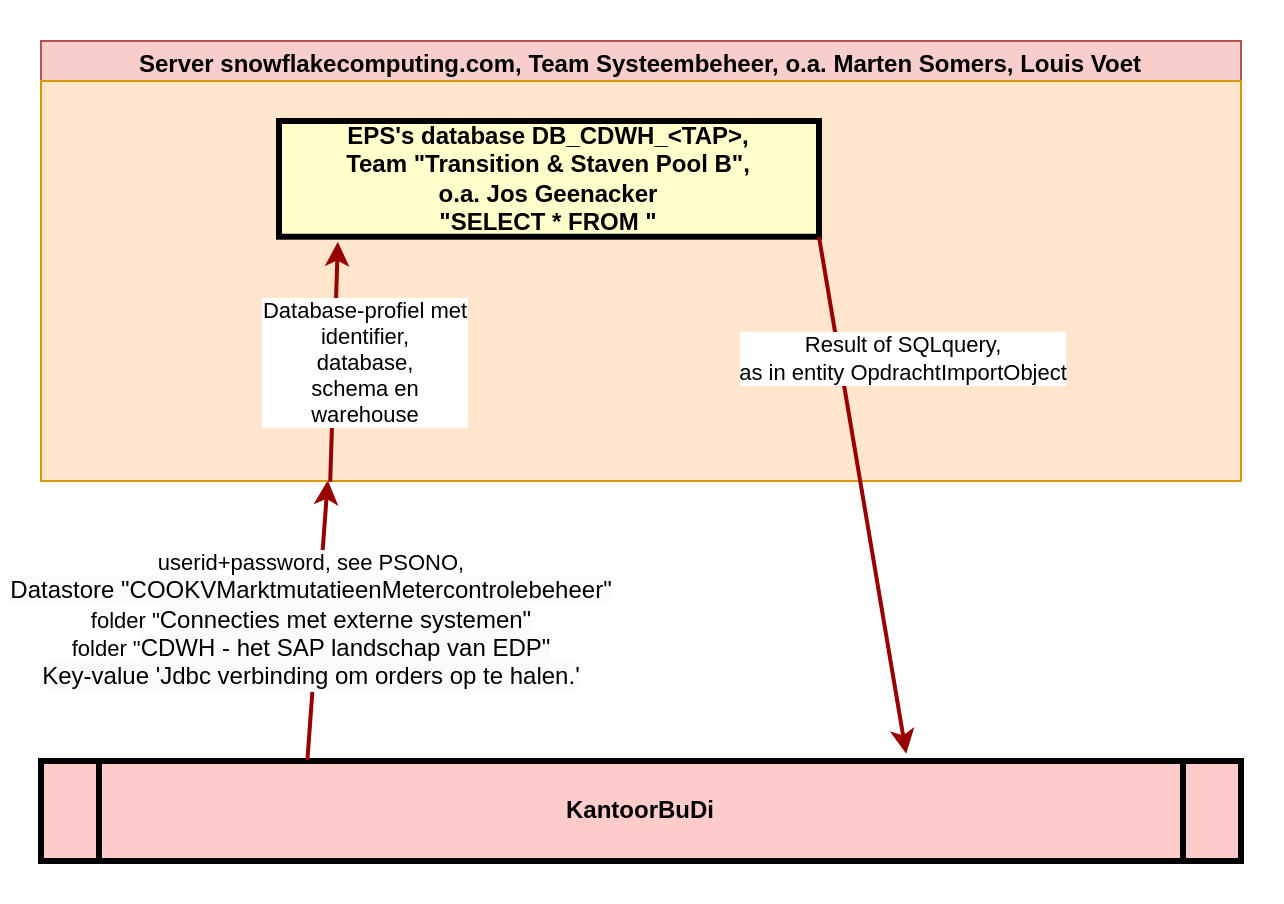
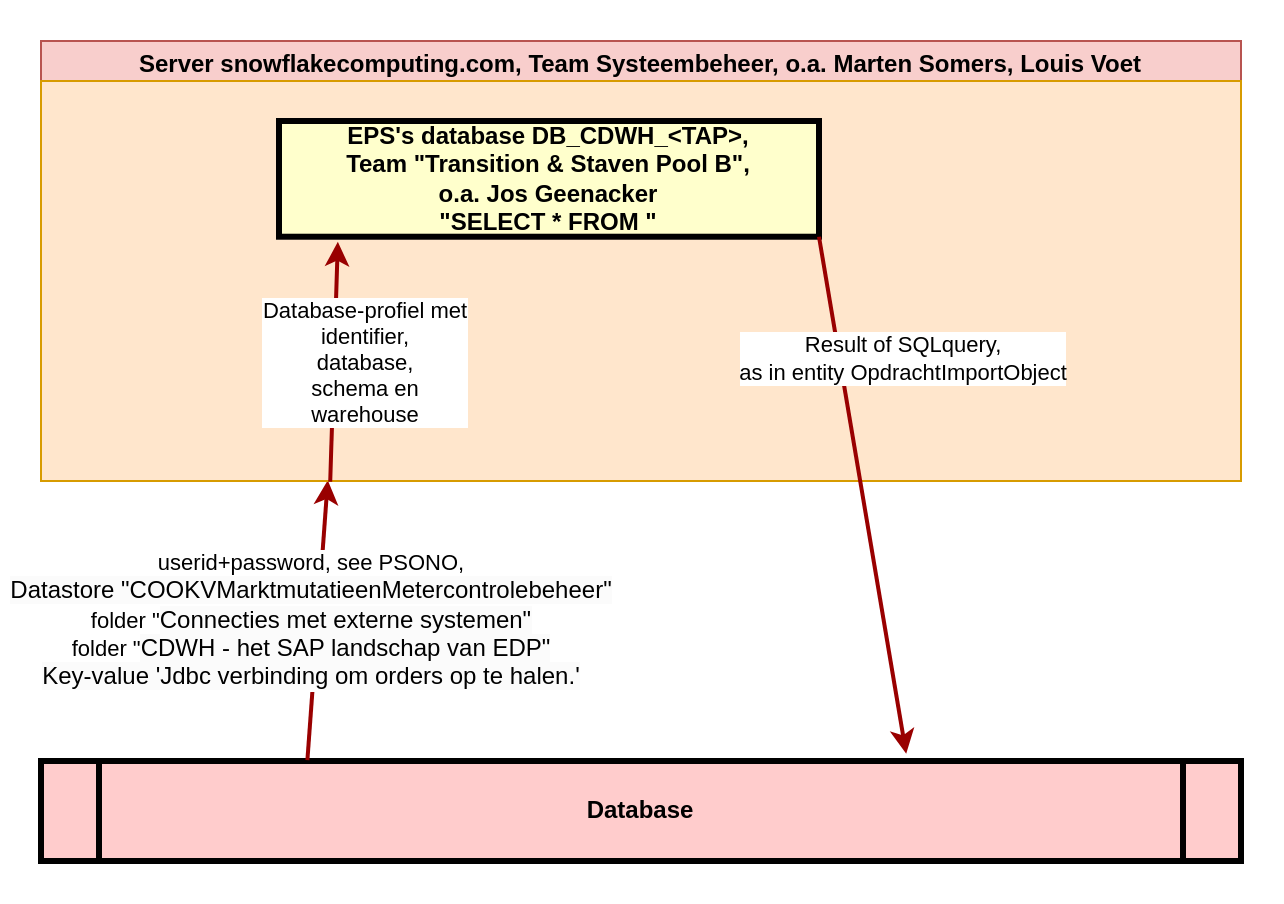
node "KantoorBuDi": label "KantoorBuDi" -> "Database"
